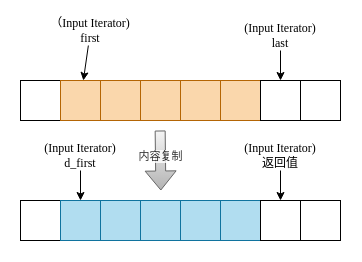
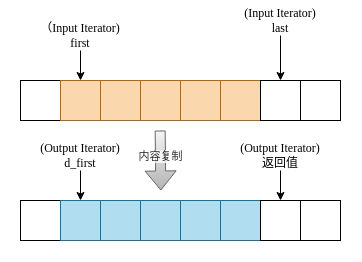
node "（Input Iterator) first": moved (91, 31) -> (81, 36)
node "(Input Iterator) last": moved (281, 36) -> (281, 21)
node "(Input Iterator) d_first": label "(Input Iterator) d_first" -> "(Output Iterator) d_first"
node "(Input Iterator) 返回值": label "(Input Iterator) 返回值" -> "(Output Iterator) 返回值"
